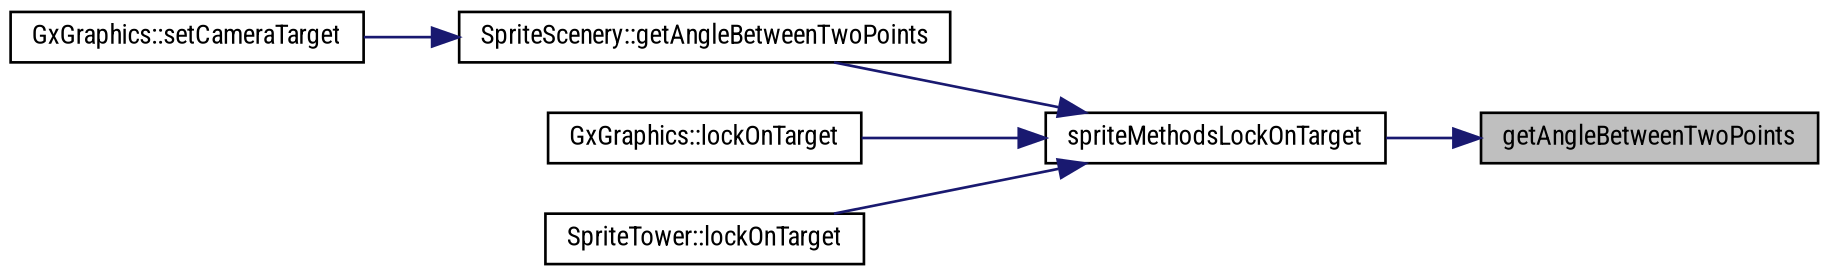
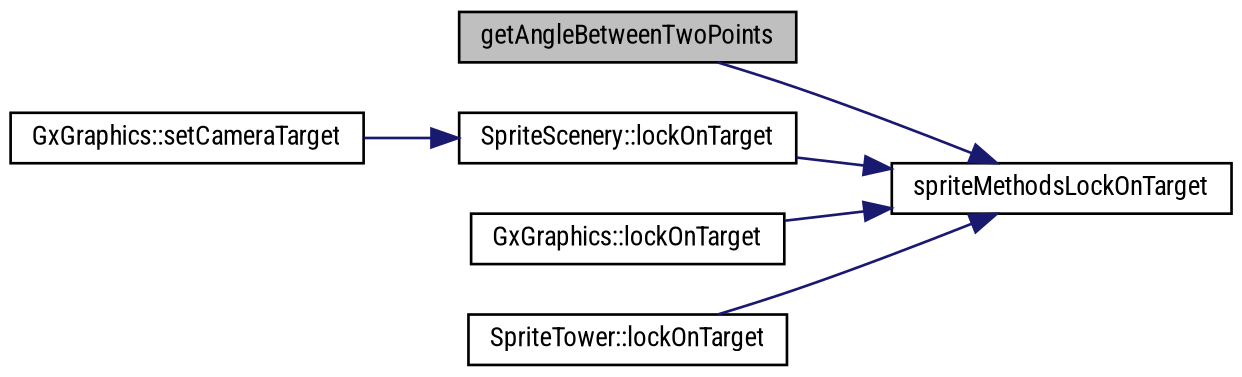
node "SpriteScenery::getAngleBetweenTwoPoints": label "SpriteScenery::getAngleBetweenTwoPoints" -> "SpriteScenery::lockOnTarget"
edge "spriteMethodsLockOnTarget" -> "getAngleBetweenTwoPoints": reversed
